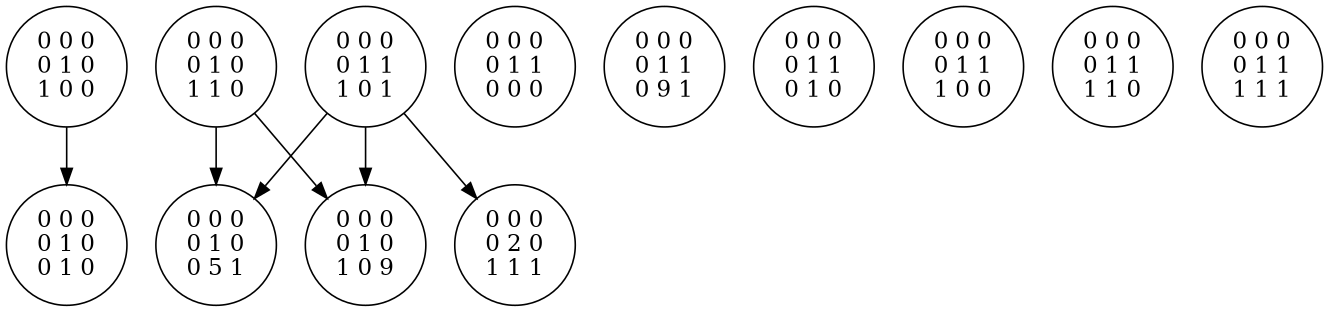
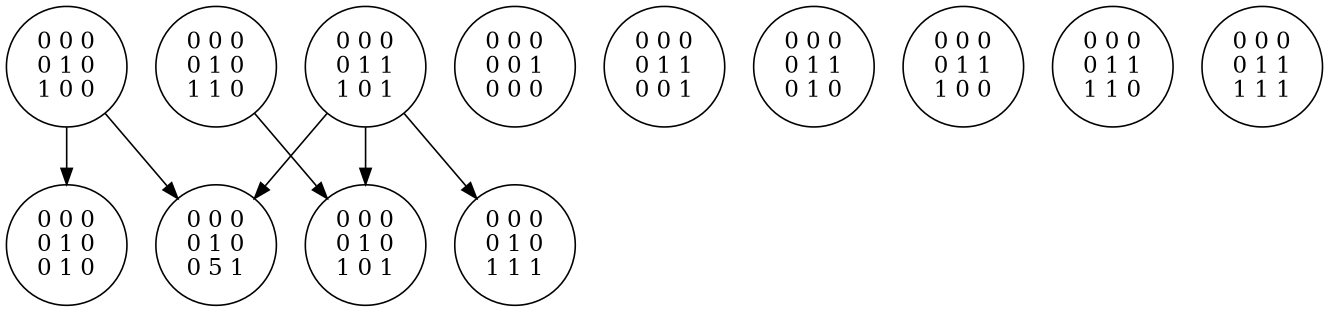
node "0 0 0 0 1 1 0 0 0": label "0 0 0 0 1 1 0 0 0" -> "0 0 0 0 0 1 0 0 0"
node "0 0 0 0 1 1 0 9 1": label "0 0 0 0 1 1 0 9 1" -> "0 0 0 0 1 1 0 0 1"
edge "0 0 0 0 1 0 1 1 0" -> "0 0 0 0 1 0 0 5 1": now "0 0 0 0 1 0 1 0 0" -> "0 0 0 0 1 0 0 5 1"
node "0 0 0 0 1 0 1 0 9": label "0 0 0 0 1 0 1 0 9" -> "0 0 0 0 1 0 1 0 1"
node "0 0 0 0 2 0 1 1 1": label "0 0 0 0 2 0 1 1 1" -> "0 0 0 0 1 0 1 1 1"
